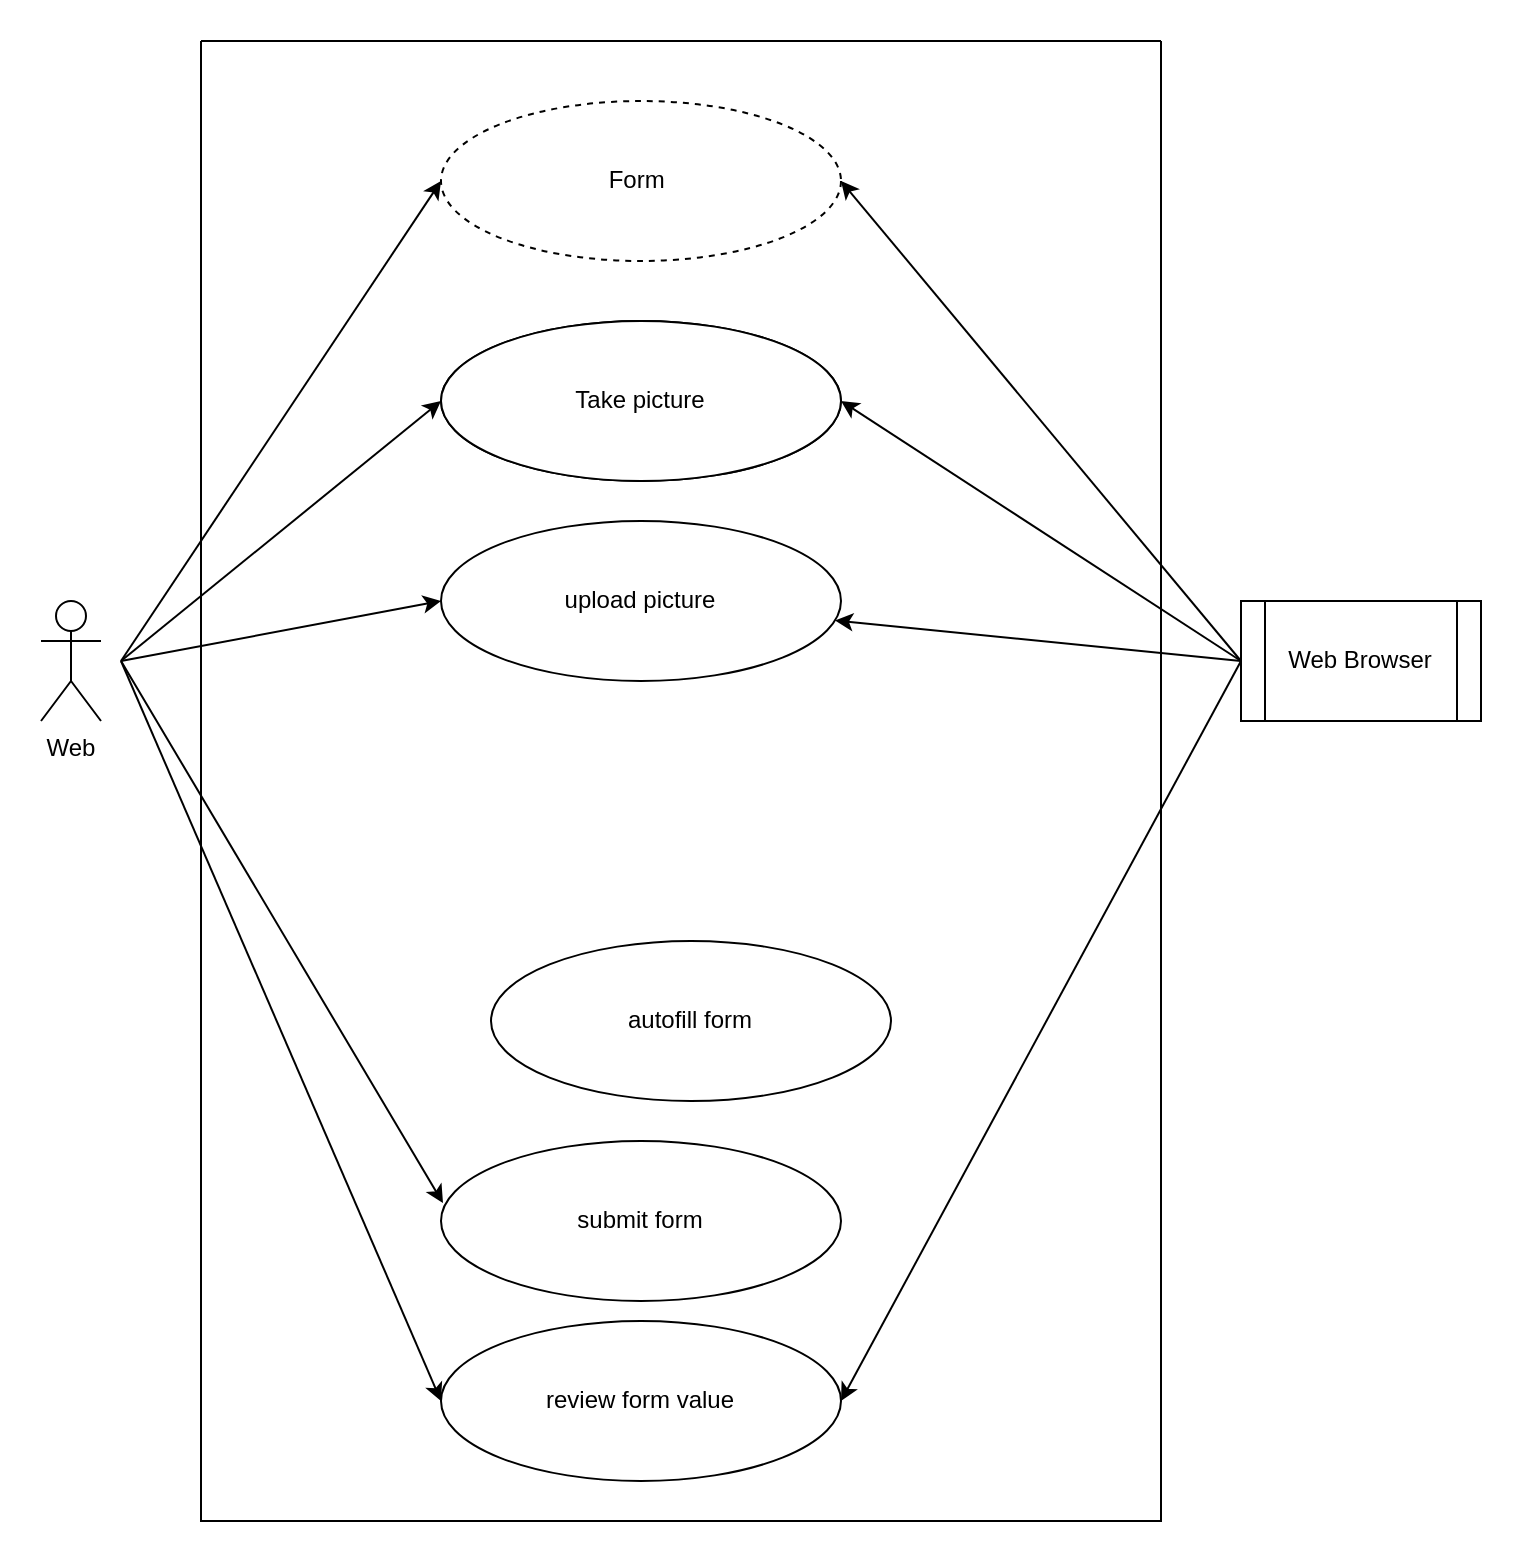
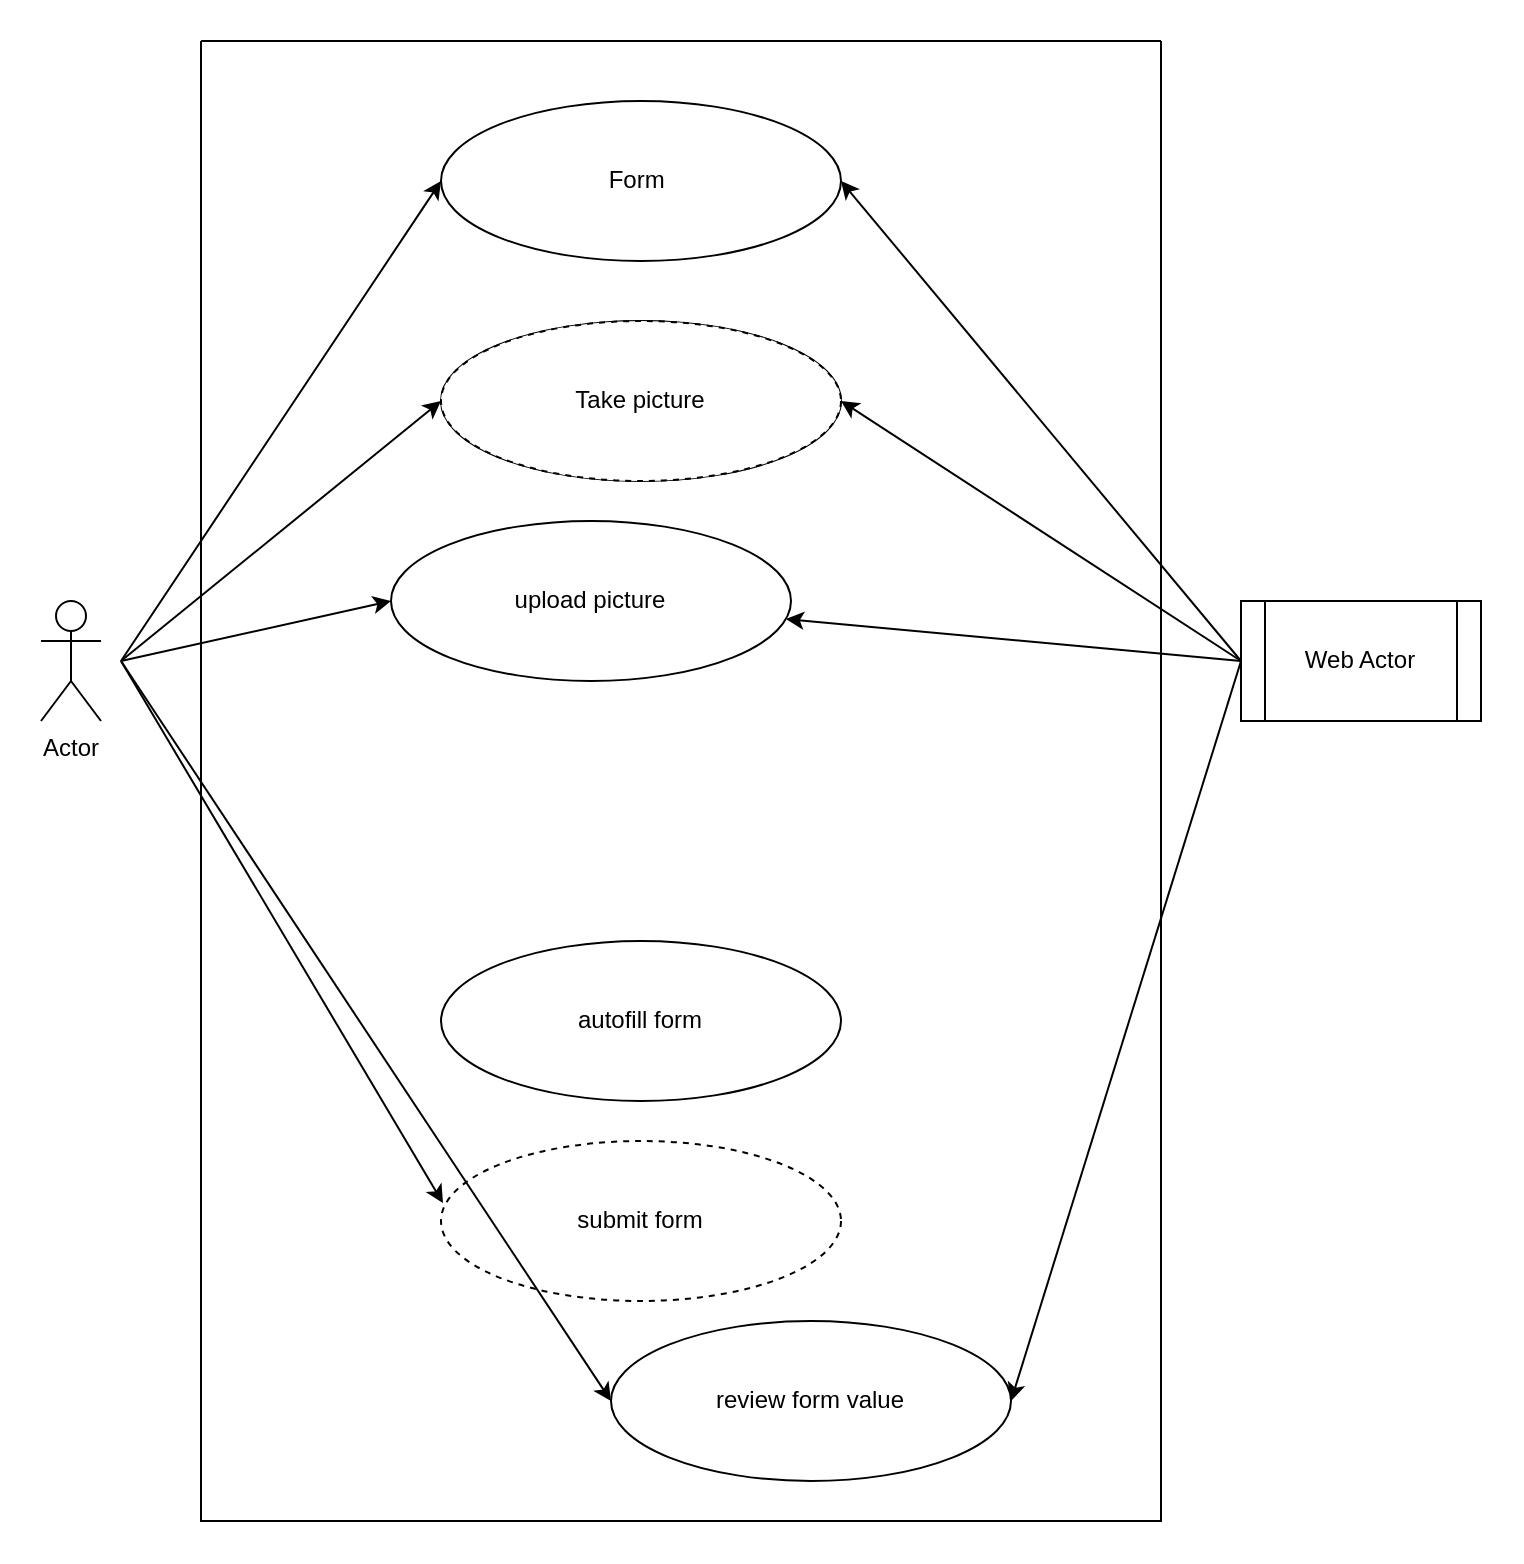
node "Form": style dashed -> solid
node "Take picture": style solid -> dashed
node "upload picture": moved (641, 601) -> (591, 601)
node "Web Browser": label "Web Browser" -> "Web Actor"
node "Web": label "Web" -> "Actor"
node "autofill form": moved (691, 1021) -> (641, 1021)
node "submit form": style solid -> dashed
node "review form value": moved (641, 1401) -> (811, 1401)
